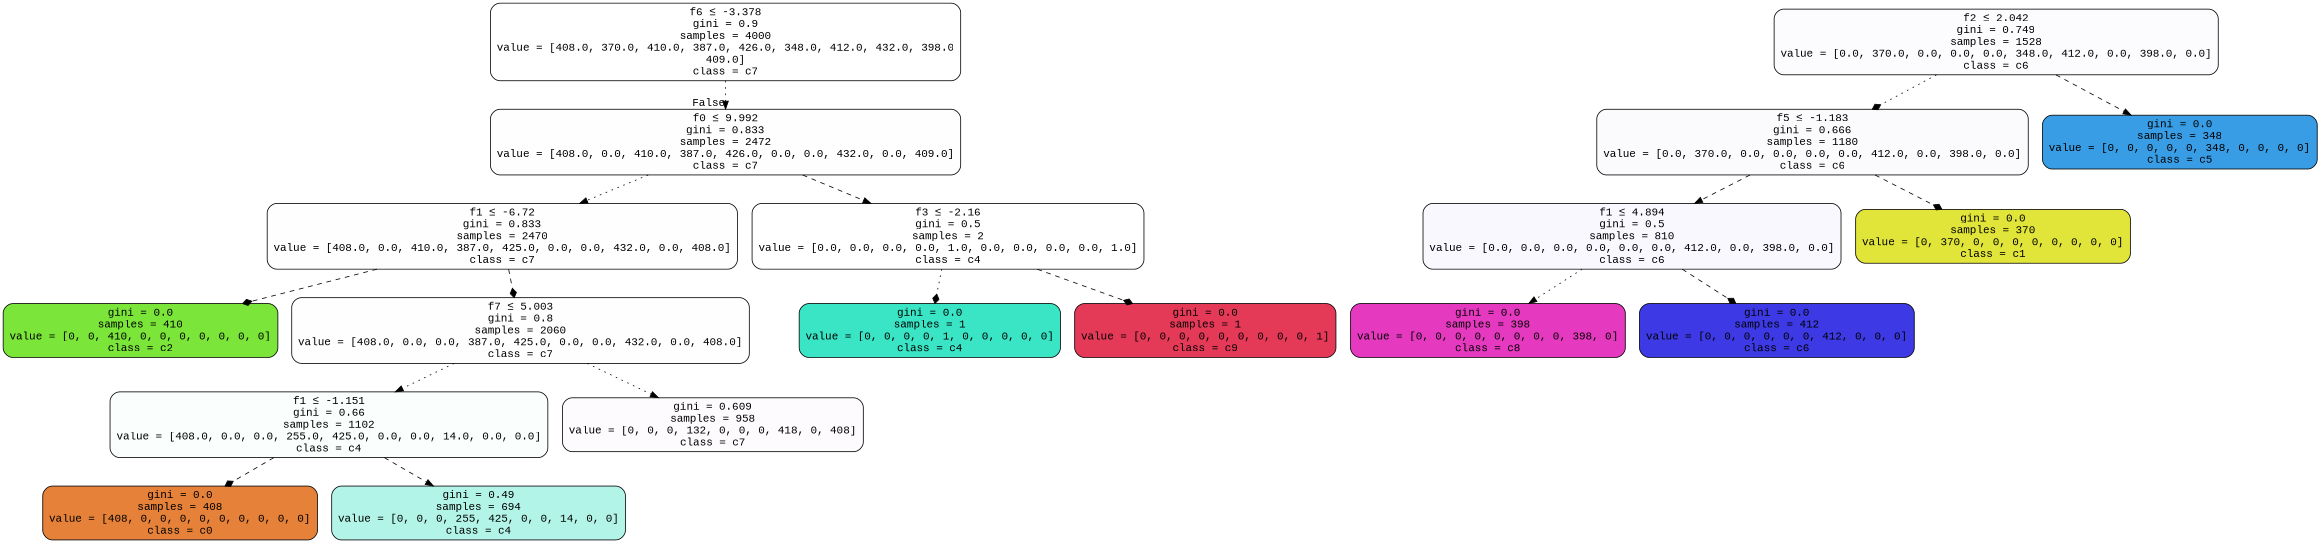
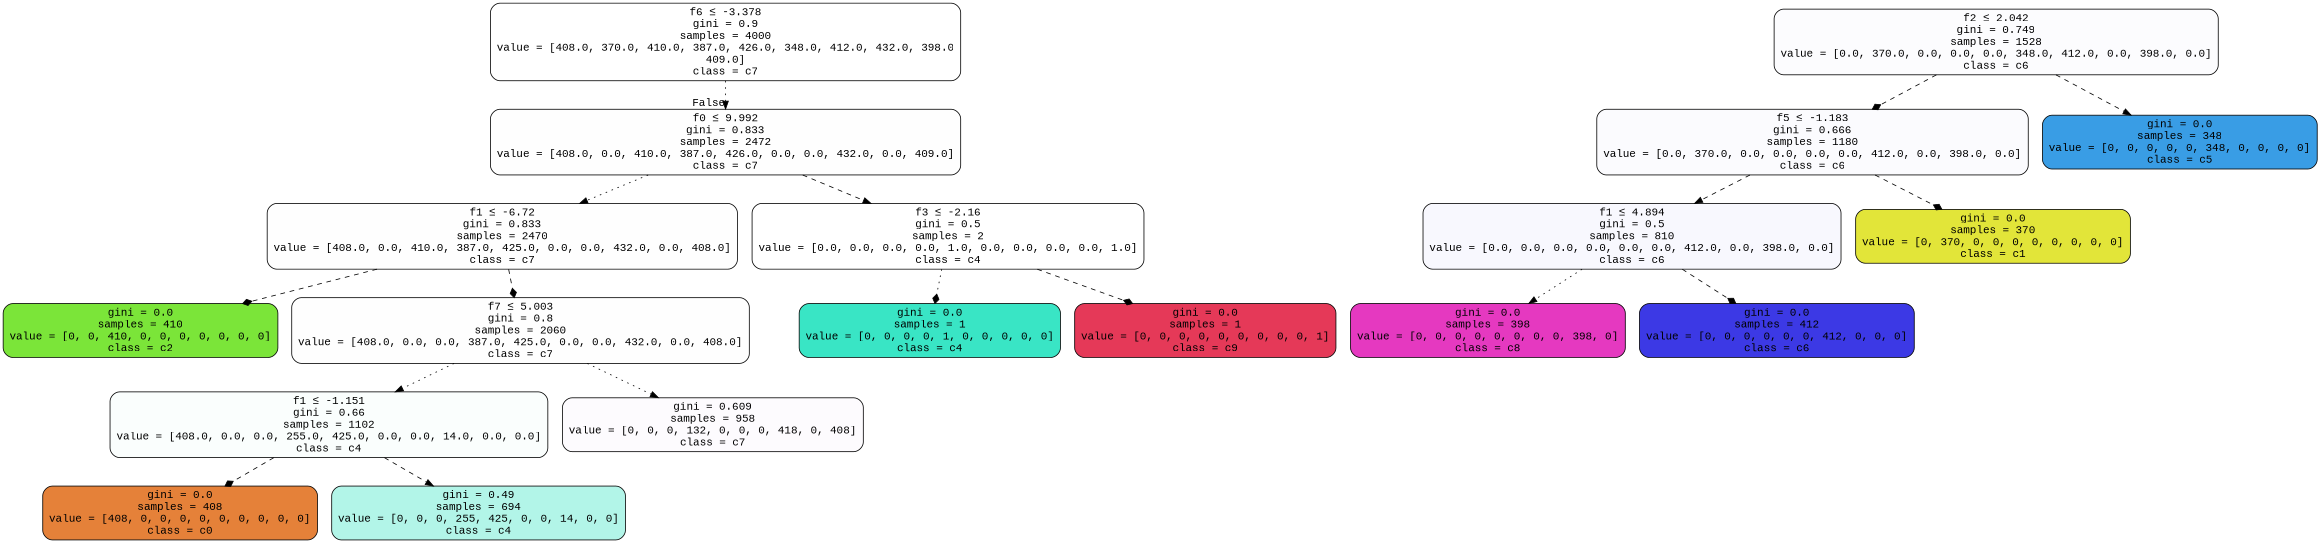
edge "f2 ≤ 2.042" -> "f5 ≤ -1.183": style dotted -> dashed
